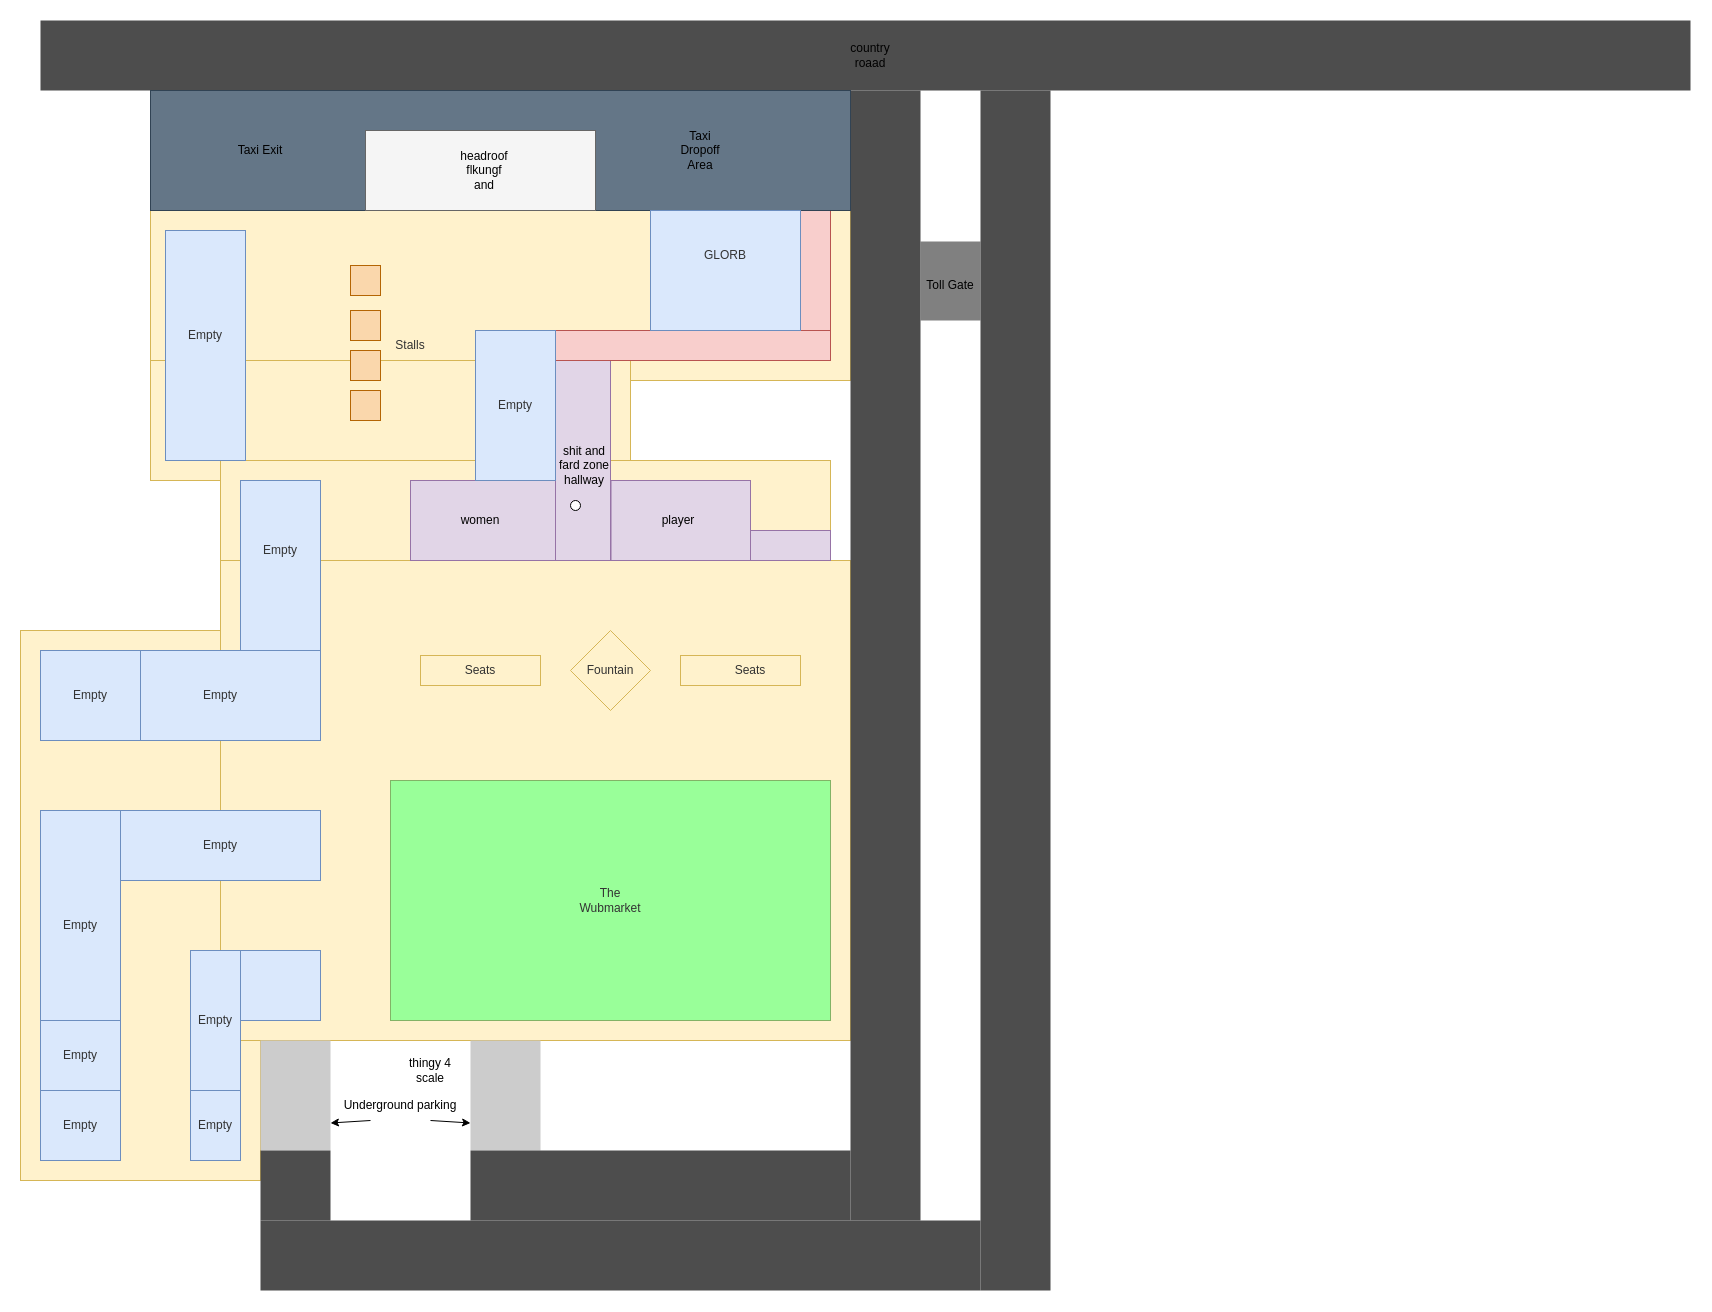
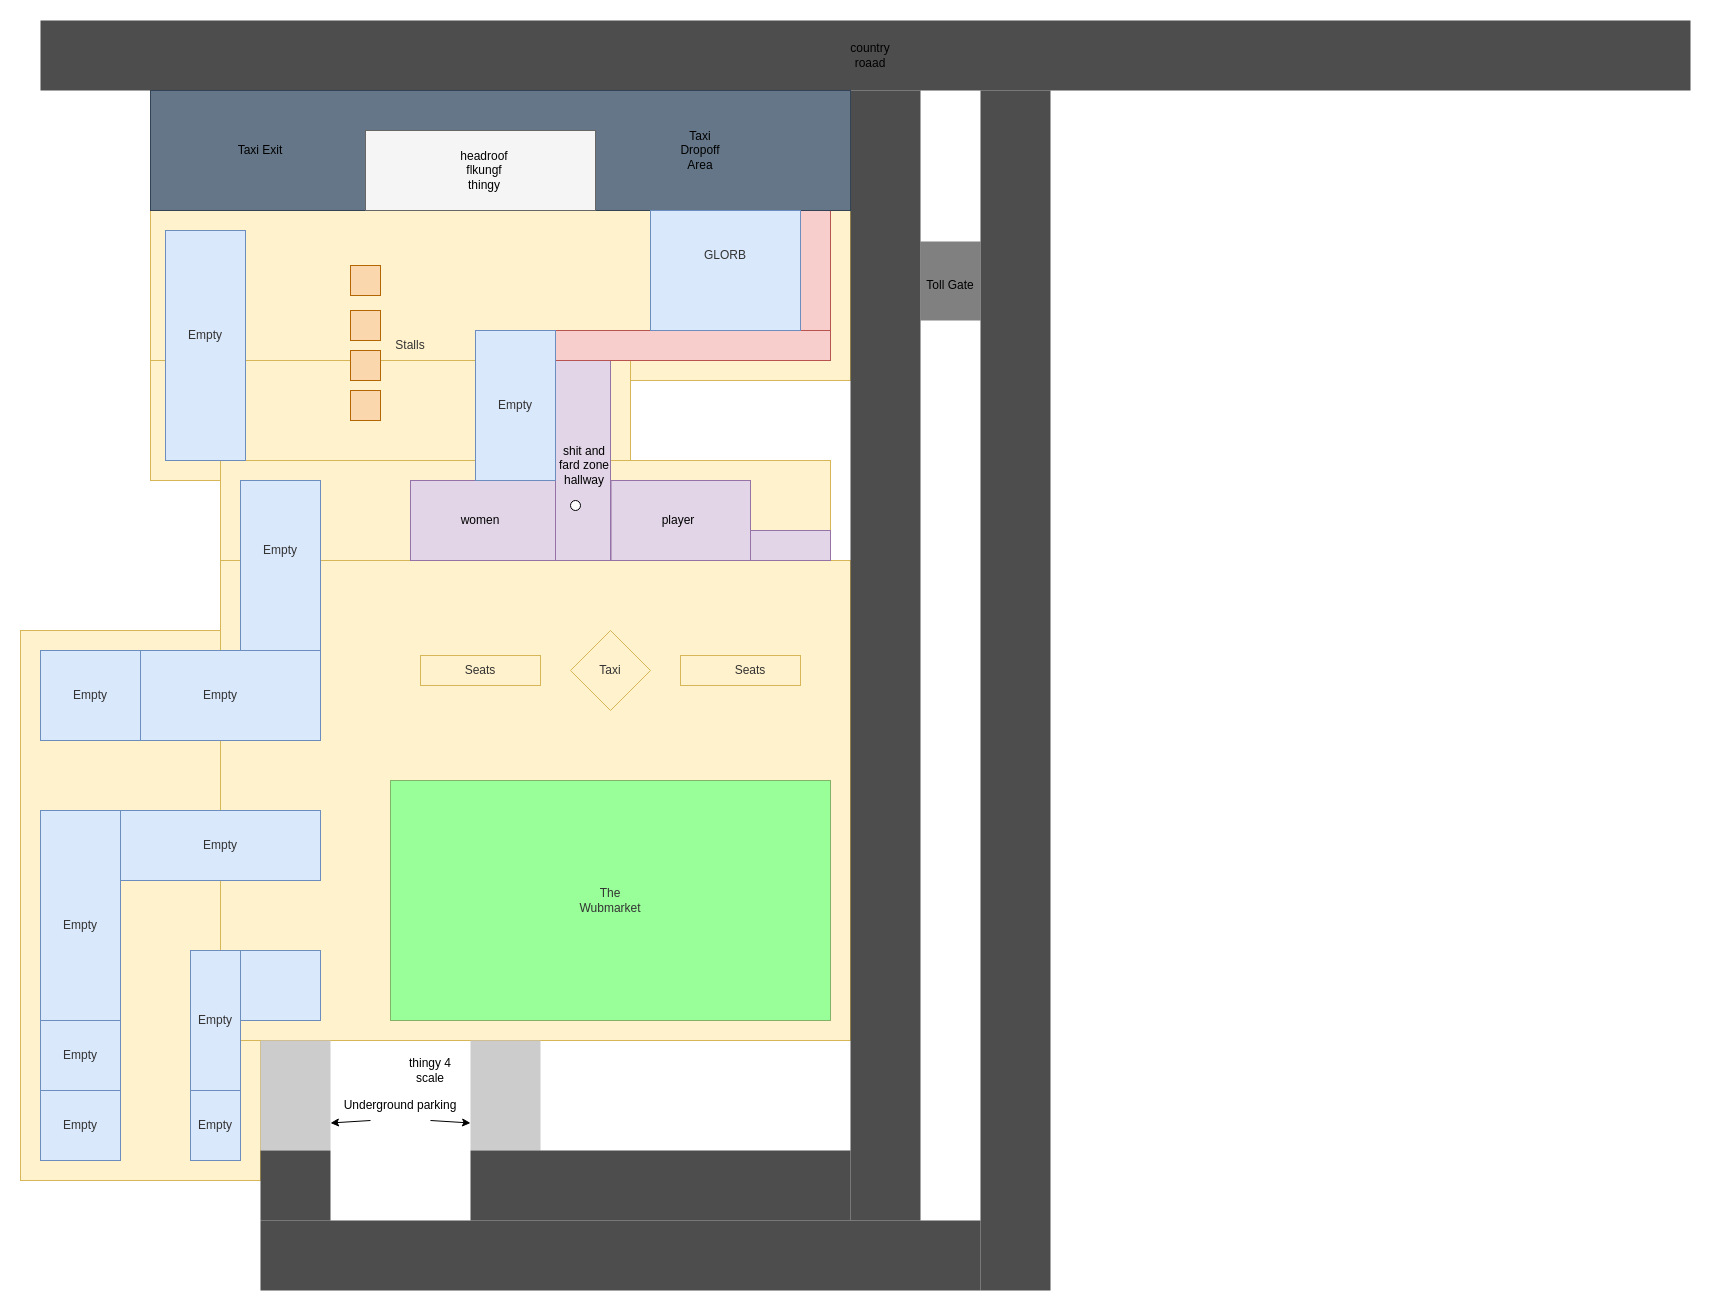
node "headroof flkungf and": label "headroof flkungf and" -> "headroof flkungf thingy"
node "Fountain": label "Fountain" -> "Taxi"
